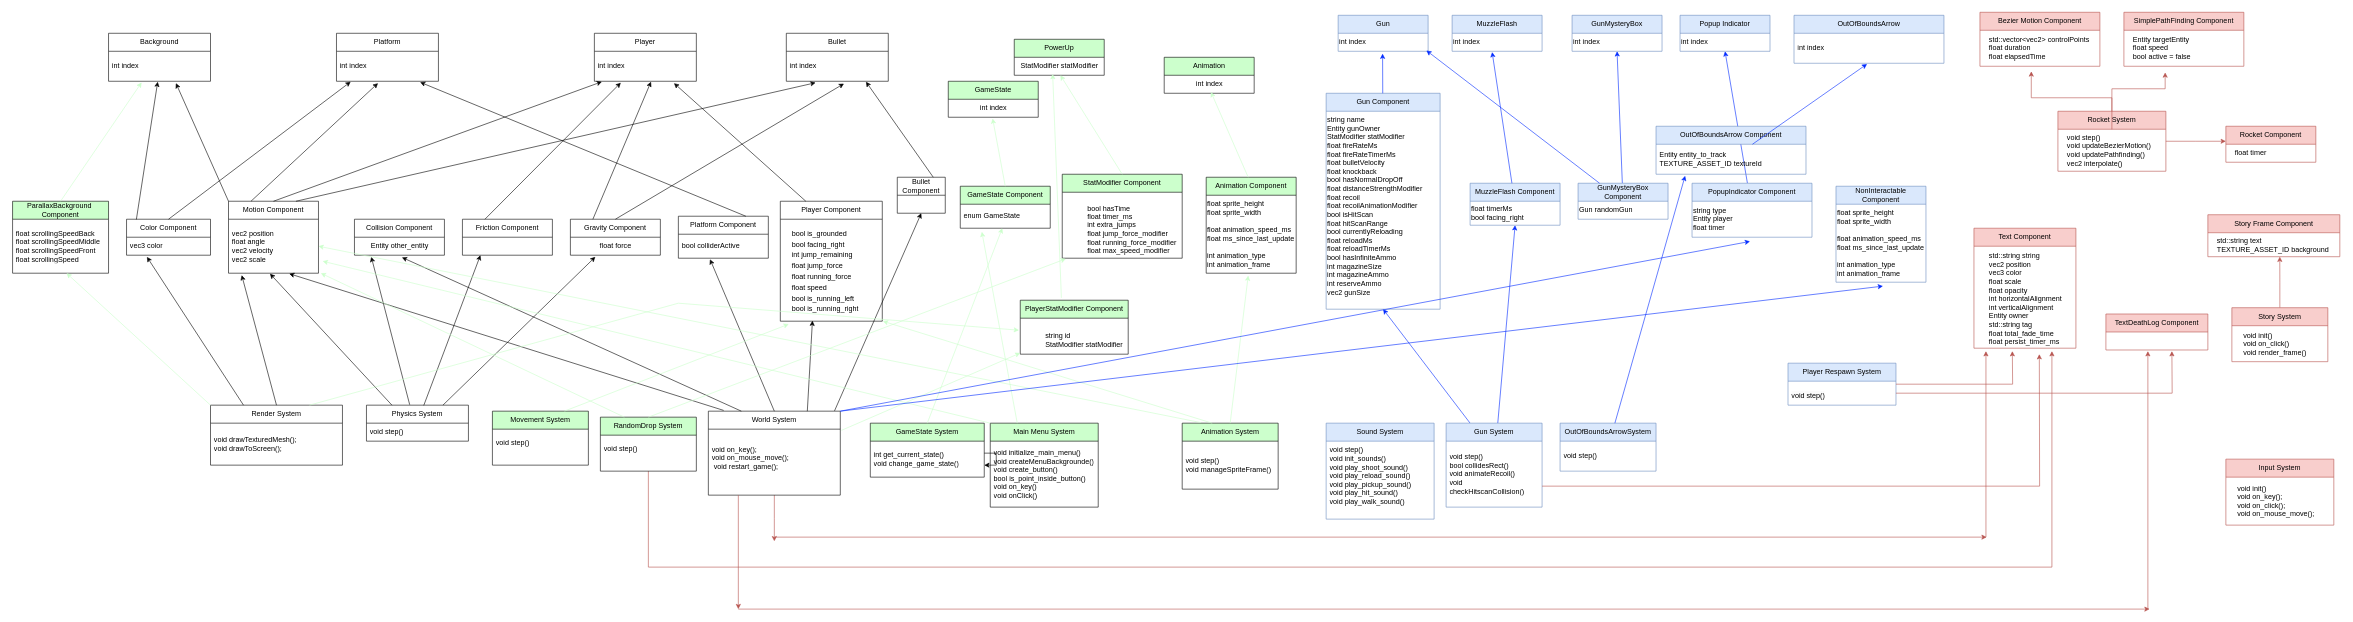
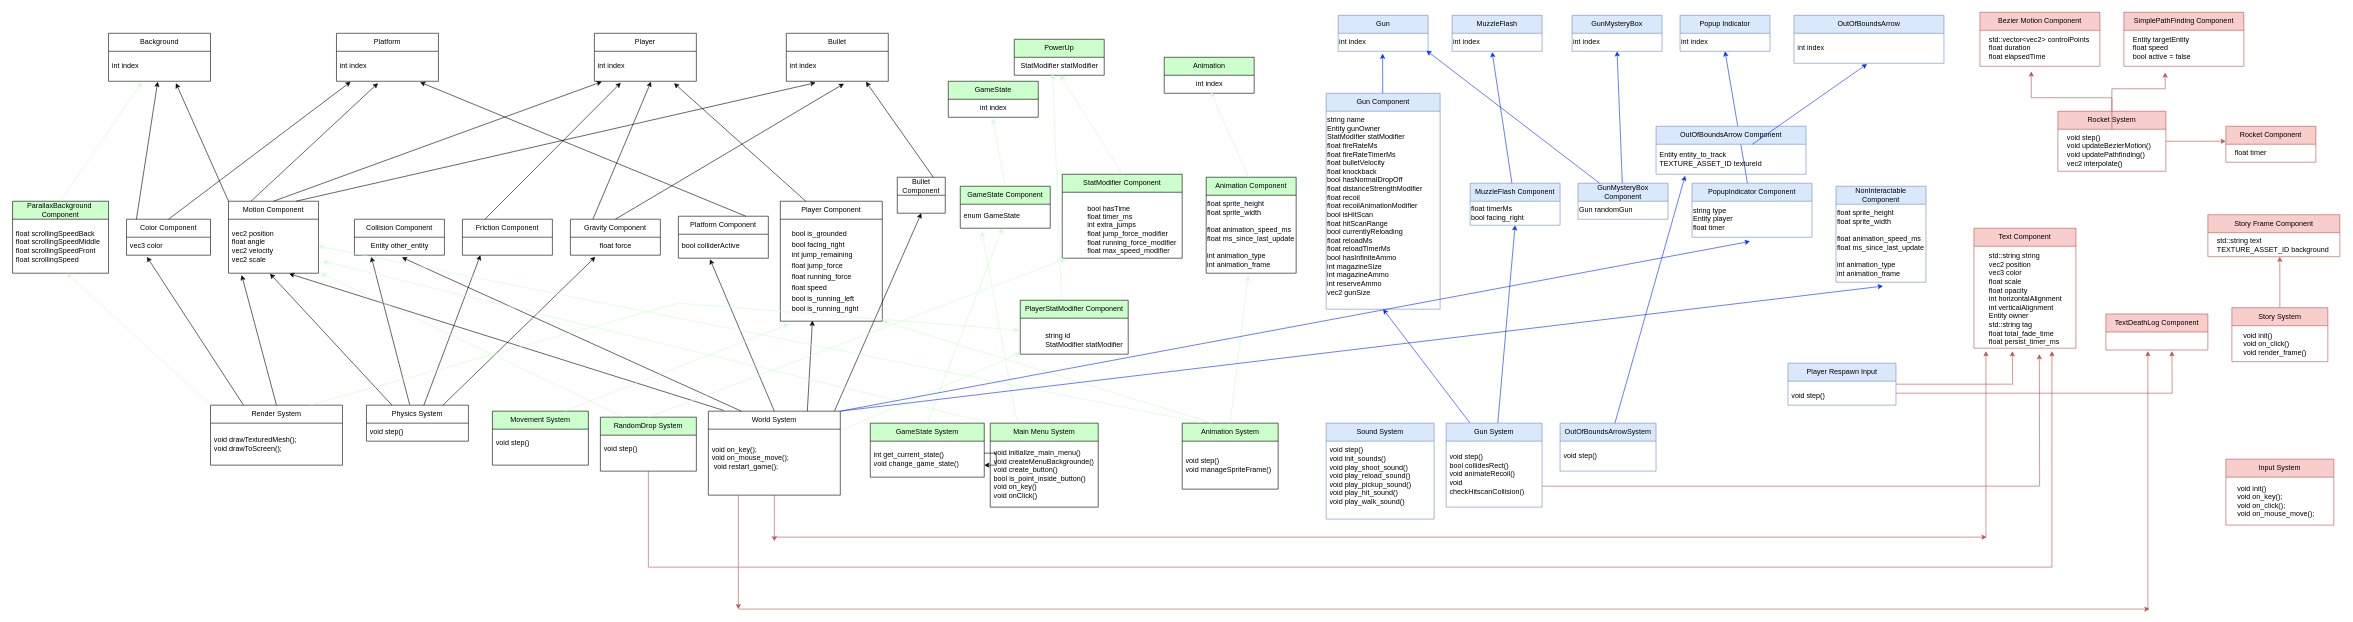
node "Player Respawn System": label "Player Respawn System" -> "Player Respawn Input"
